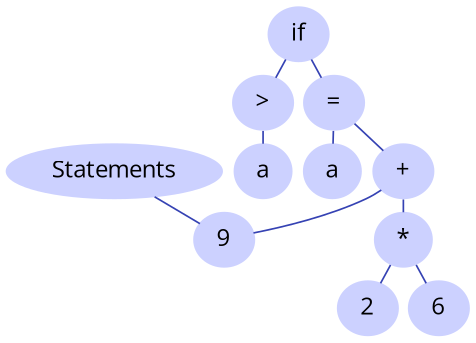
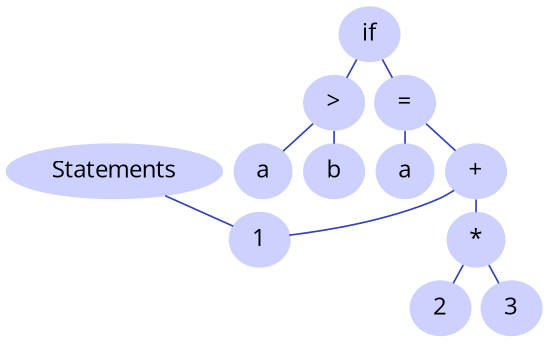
node "b": added
node "9": label "9" -> "1"
node "6": label "6" -> "3"
